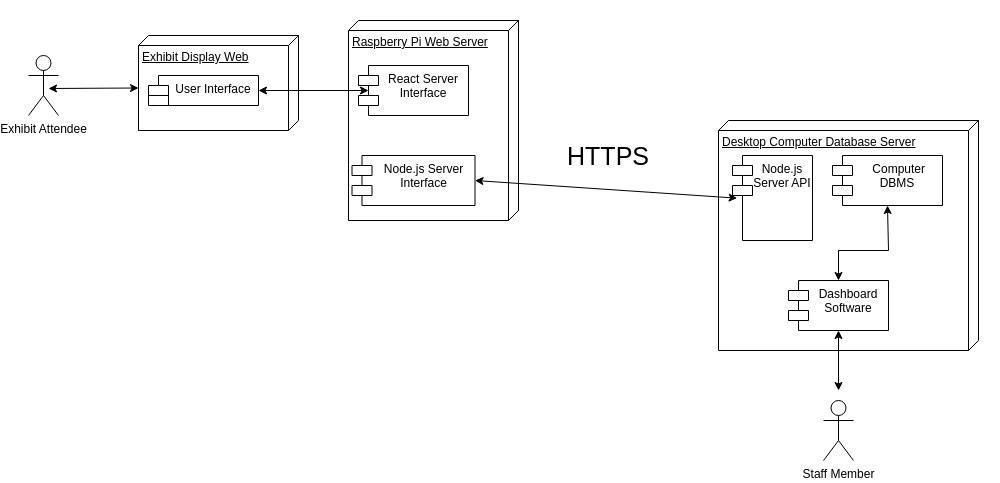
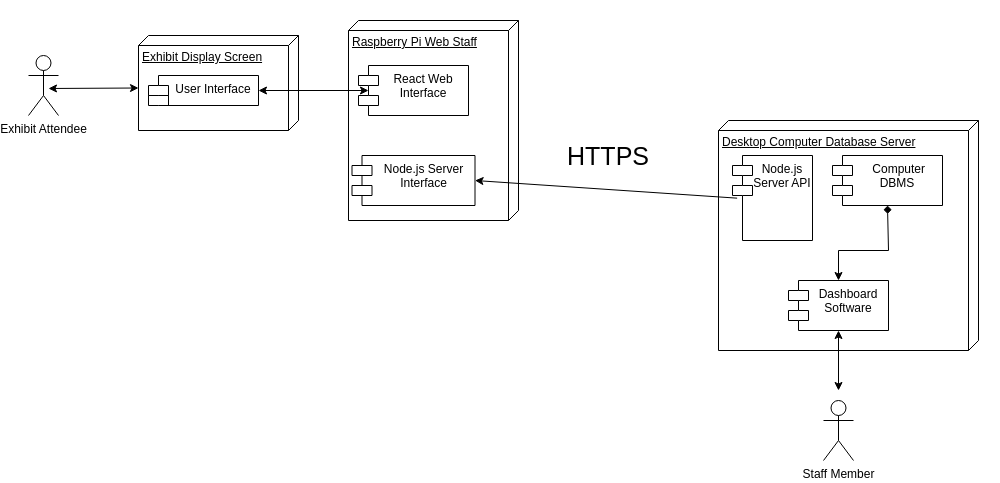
node "Raspberry Pi Web Server": label "Raspberry Pi Web Server" -> "Raspberry Pi Web Staff"
node "Exhibit Display Web": label "Exhibit Display Web" -> "Exhibit Display Screen"
node "React Server Interface": label "React Server Interface" -> "React Web Interface"
edge "Node.js Server Interface" -- "Node.js Server API": arrowhead classic -> none
edge "Computer DBMS" -- "Dashboard Software": arrowhead classic -> diamond
